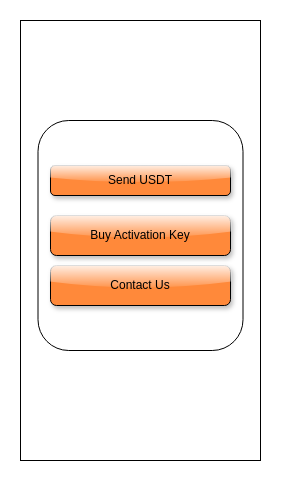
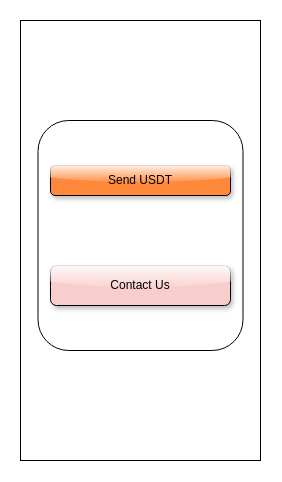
node "Buy Activation Key": removed
node "Contact Us": fillcolor #ff893a -> #f8cecc
